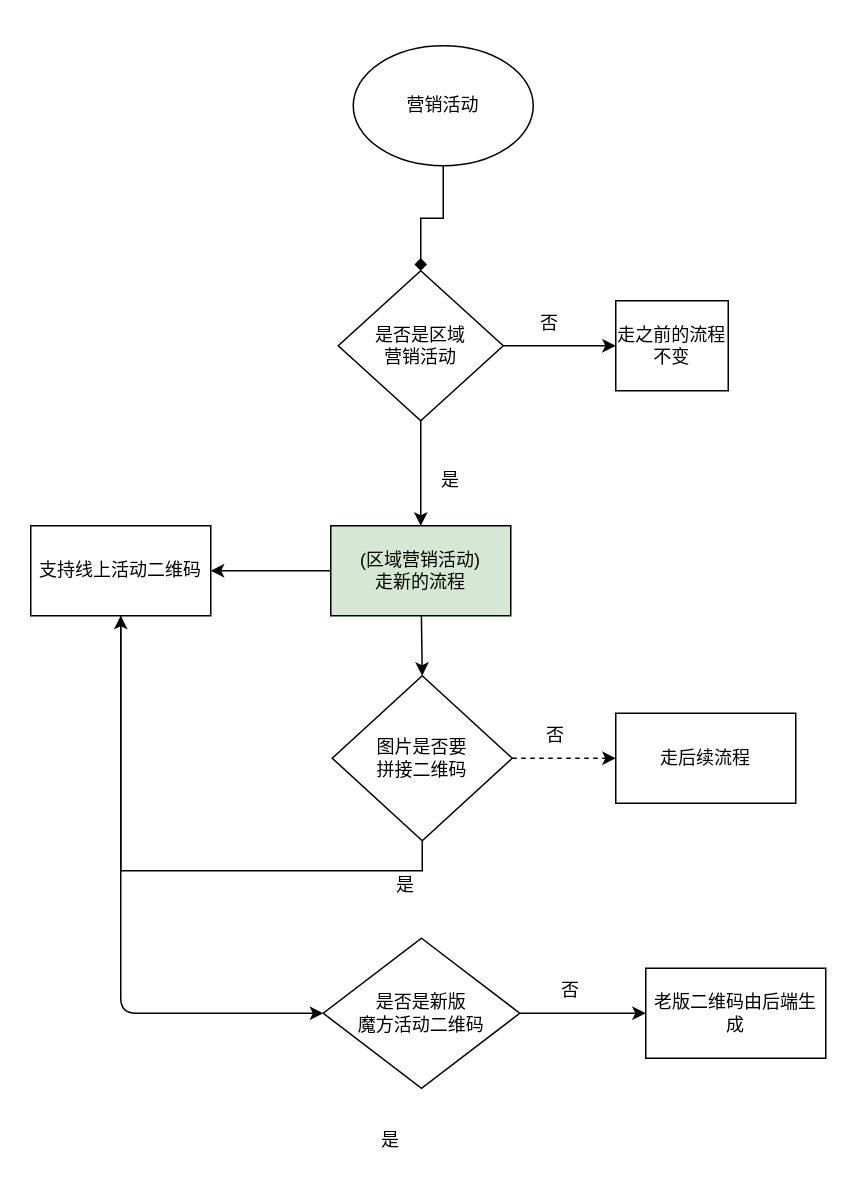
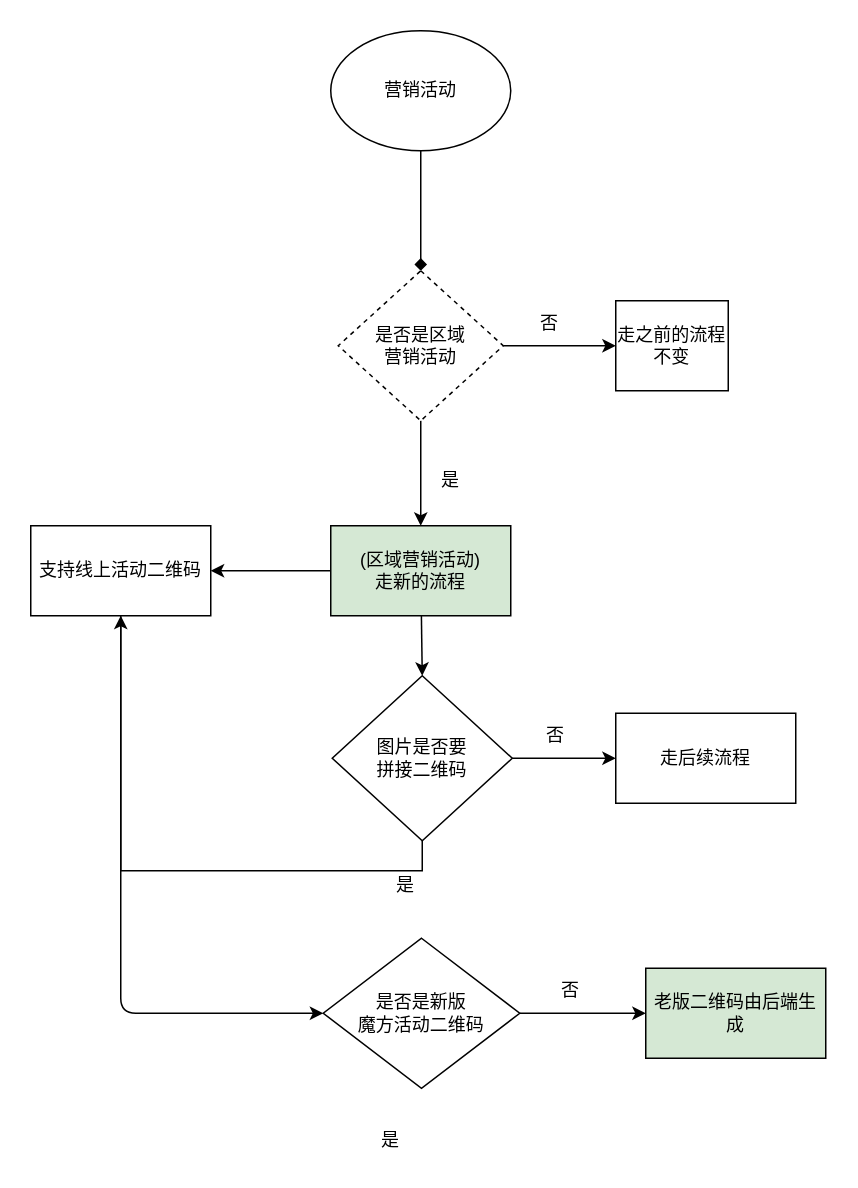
node "营销活动": moved (443, 106) -> (421, 91)
node "是否是区域 营销活动": style solid -> dashed
edge "图片是否要 拼接二维码" -> "走后续流程": style dashed -> solid
node "老版二维码由后端生成": fillcolor #ffffff -> #d5e8d4
